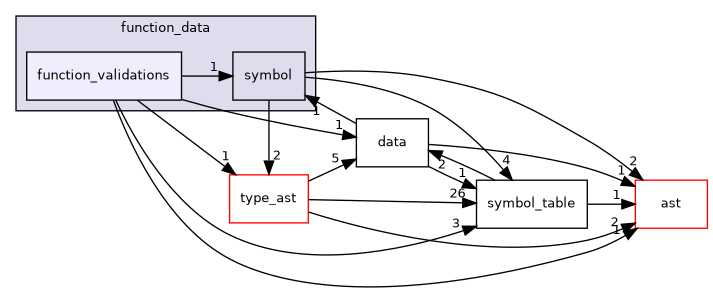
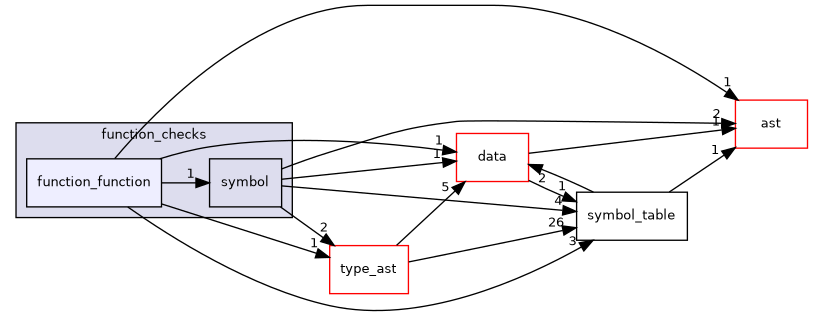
cluster "function_data": label "function_data" -> "function_checks"
node "function_validations": label "function_validations" -> "function_function"
edge "data" -> "symbol": reversed
node "data": color black -> red
edge "type_ast" -> "ast": removed
